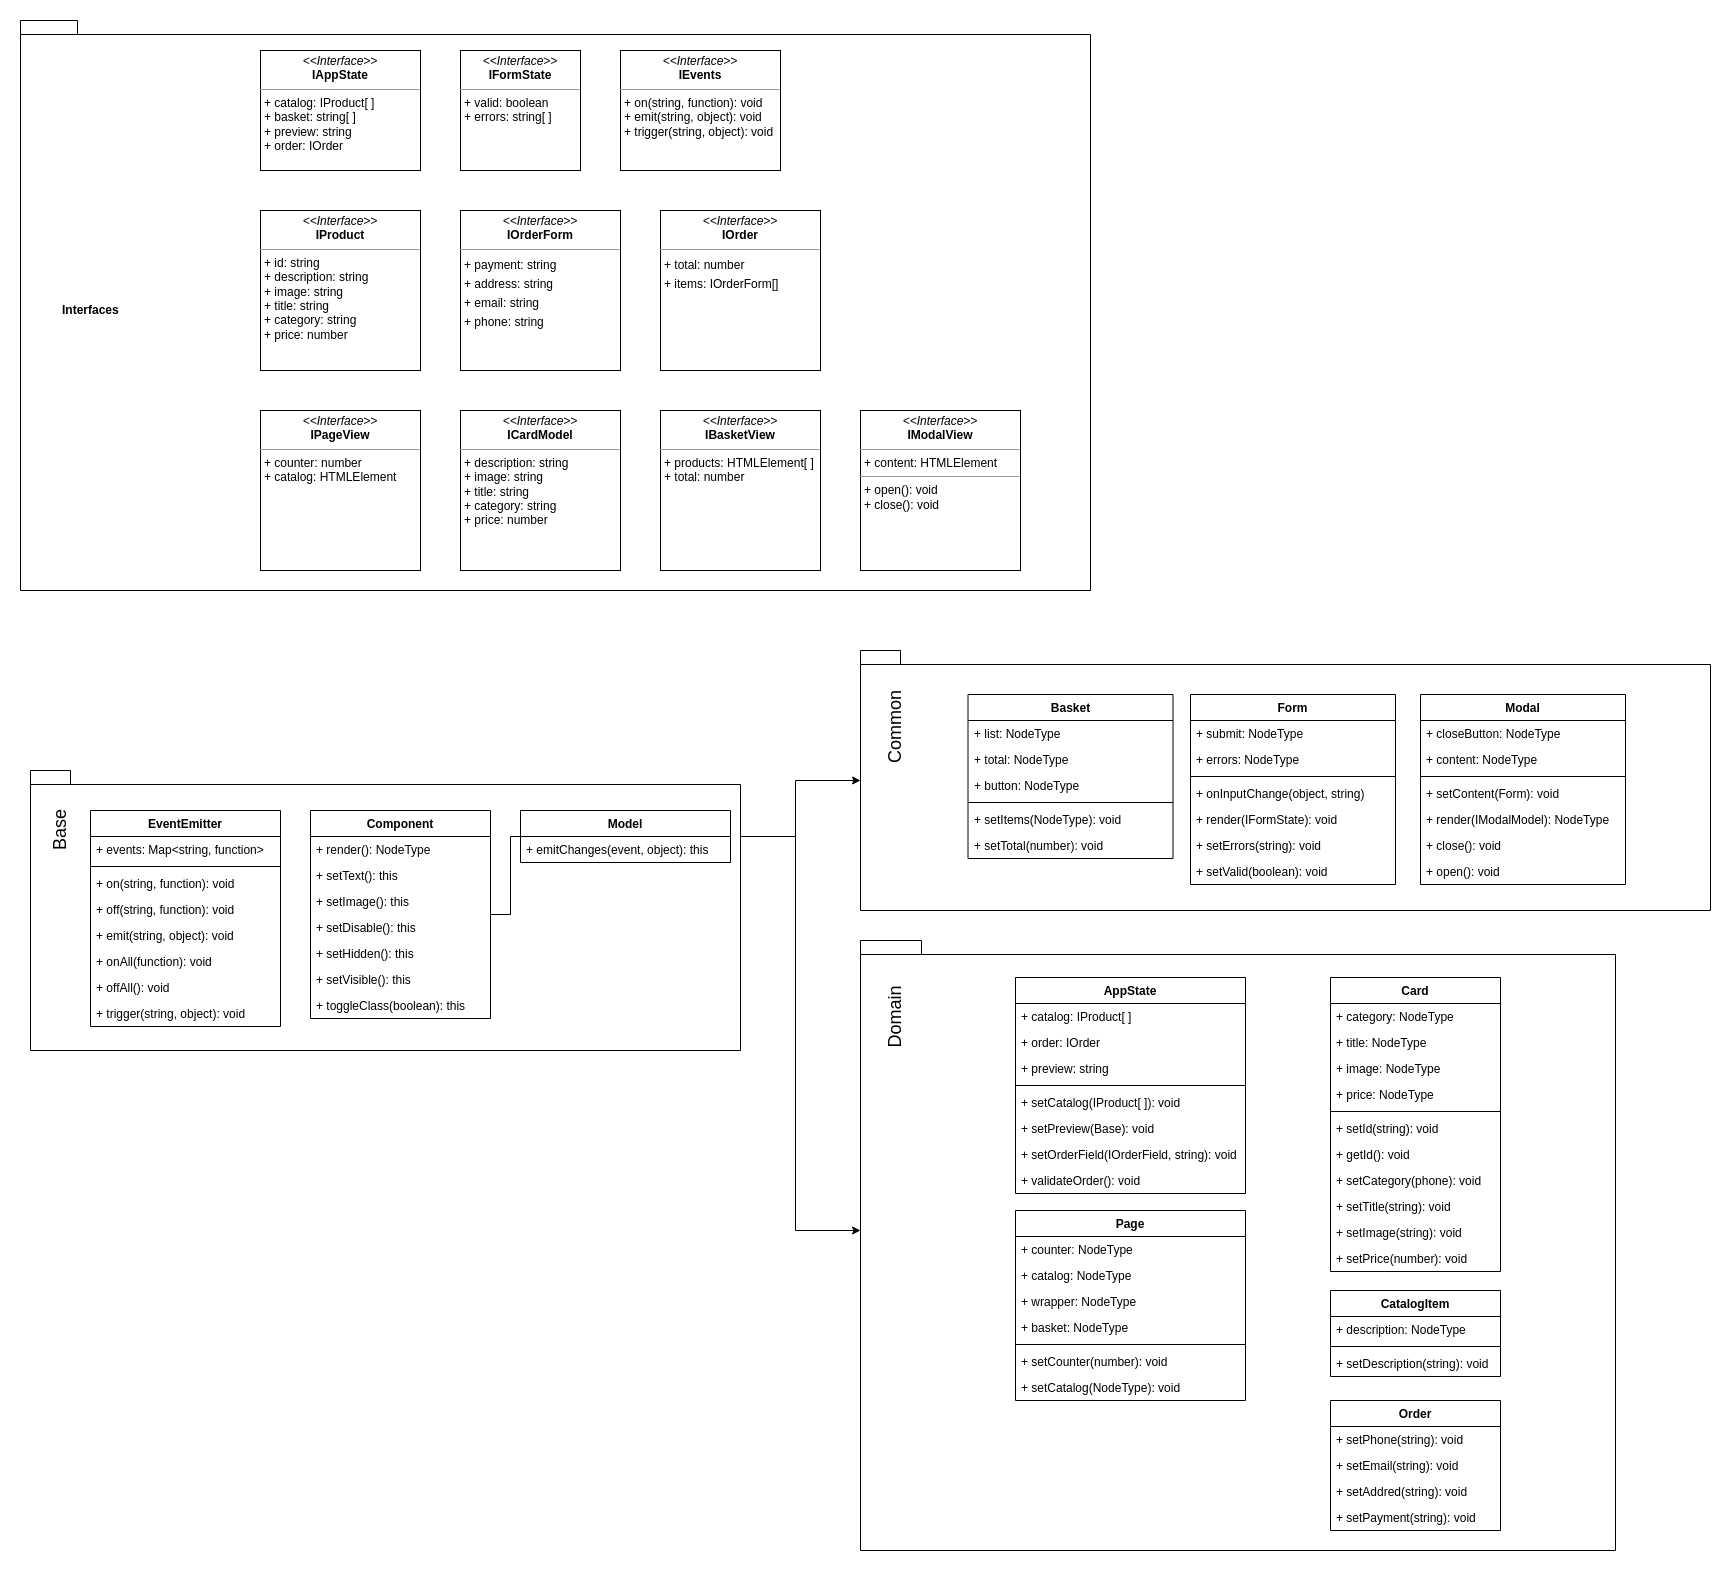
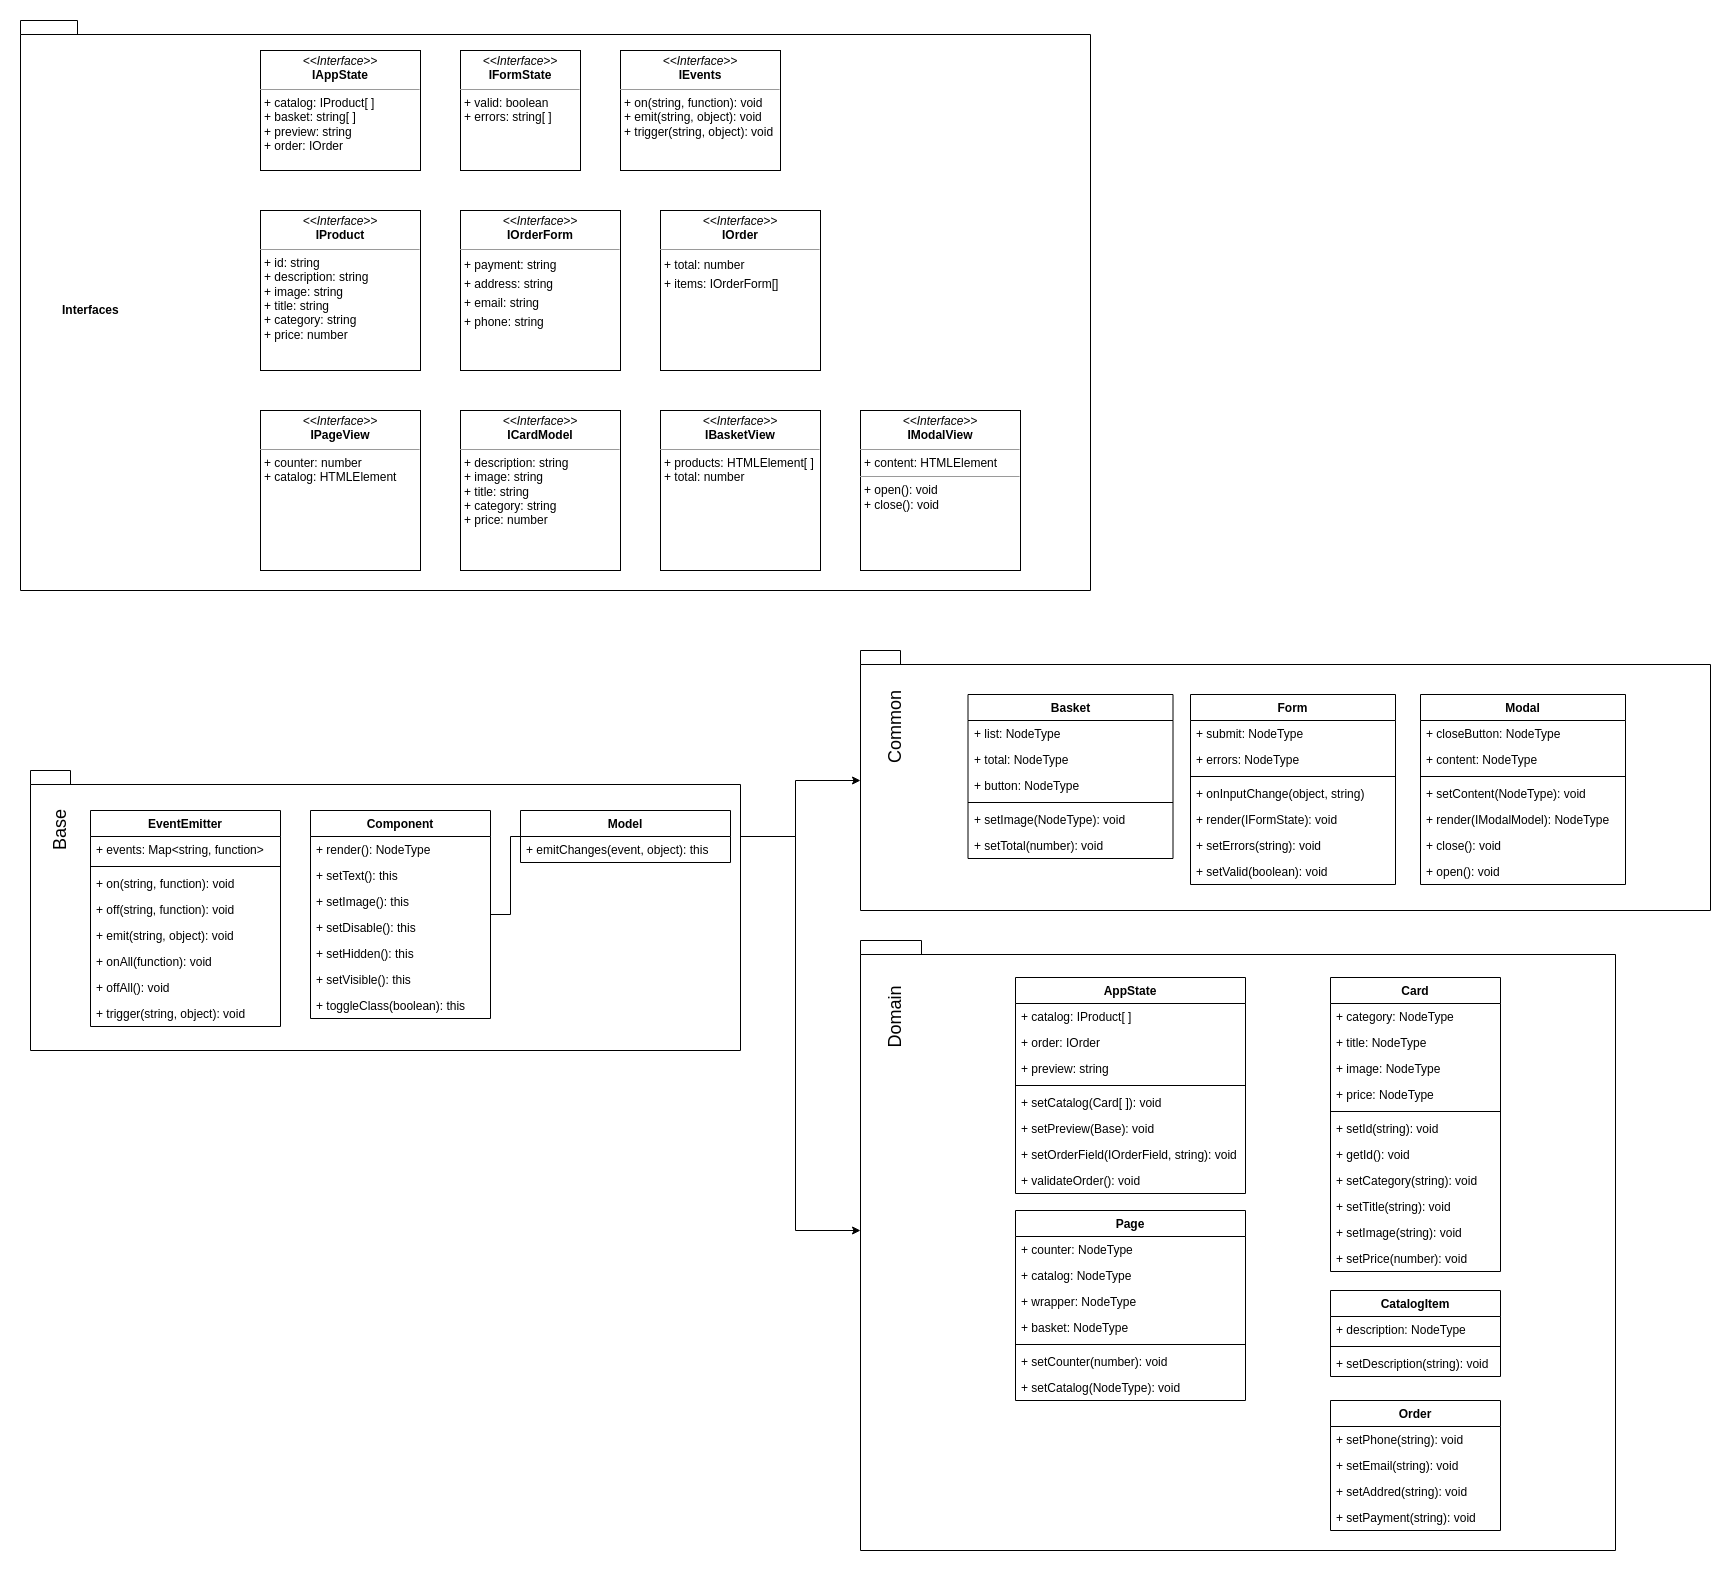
node "+ setContent(Form): void": label "+ setContent(Form): void" -> "+ setContent(NodeType): void"
node "+ setItems(NodeType): void": label "+ setItems(NodeType): void" -> "+ setImage(NodeType): void"
node "+ setCatalog(IProduct[ ]): void": label "+ setCatalog(IProduct[ ]): void" -> "+ setCatalog(Card[ ]): void"
node "+ setCategory(phone): void": label "+ setCategory(phone): void" -> "+ setCategory(string): void"
